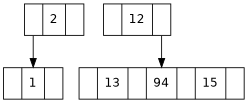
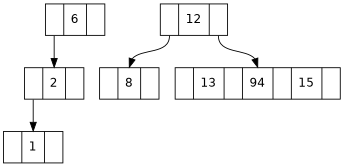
node "6": added
node "8": added
